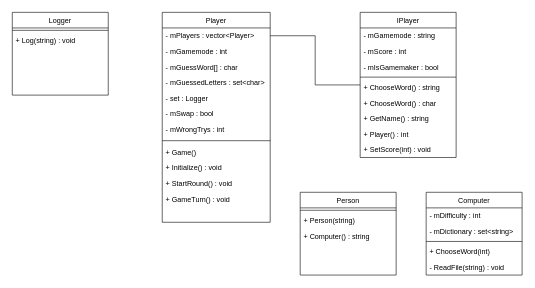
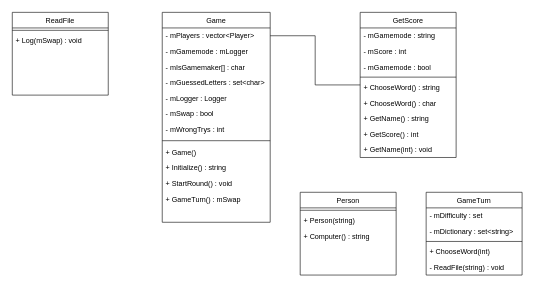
node "Logger": label "Logger" -> "ReadFile"
node "Player": label "Player" -> "Game"
node "IPlayer": label "IPlayer" -> "GetScore"
node "+ Log(string) : void": label "+ Log(string) : void" -> "+ Log(mSwap) : void"
node "- mGamemode : int": label "- mGamemode : int" -> "- mGamemode : mLogger"
node "- mGuessWord[] : char": label "- mGuessWord[] : char" -> "- mIsGamemaker[] : char"
node "- mIsGamemaker : bool": label "- mIsGamemaker : bool" -> "- mGamemode : bool"
node "- set : Logger": label "- set : Logger" -> "- mLogger : Logger"
node "+ Player() : int": label "+ Player() : int" -> "+ GetScore() : int"
node "+ SetScore(int) : void": label "+ SetScore(int) : void" -> "+ GetName(int) : void"
node "+ Initialize() : void": label "+ Initialize() : void" -> "+ Initialize() : string"
node "+ GameTurn() : void": label "+ GameTurn() : void" -> "+ GameTurn() : mSwap"
node "Computer": label "Computer" -> "GameTurn"
node "- mDifficulty : int": label "- mDifficulty : int" -> "- mDifficulty : set"
